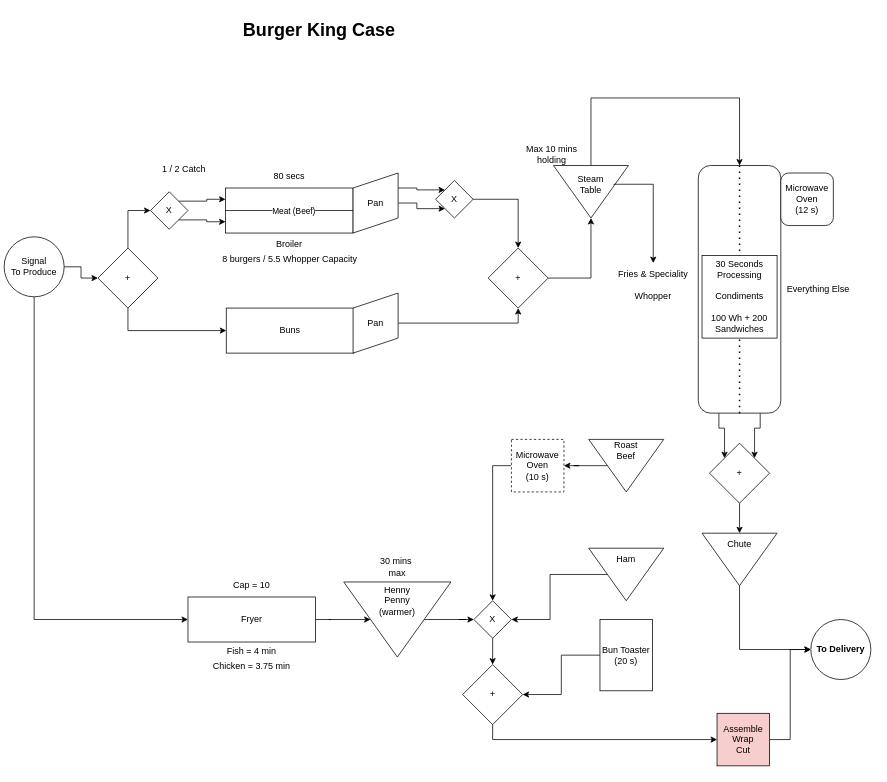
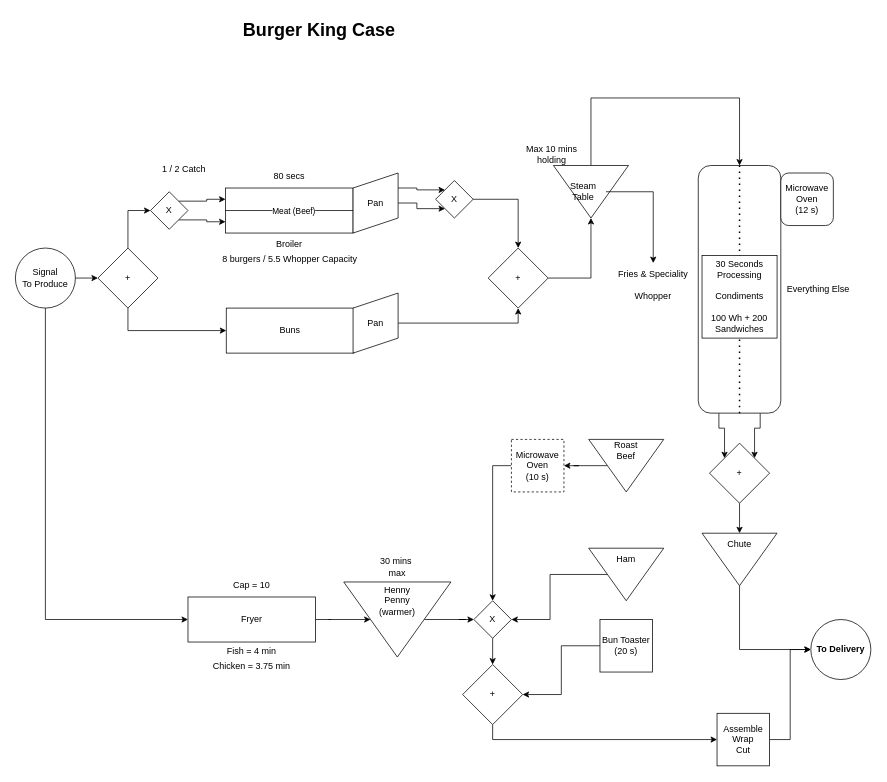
node "Steam Table": moved (591, 184) -> (583, 192)
node "Signal To Produce": moved (34, 267) -> (45, 278)
node "Bun Toaster (20 s)": size 53x71 -> 53x53
node "Assemble Wrap Cut": fillcolor #f8cecc -> #ffffff
